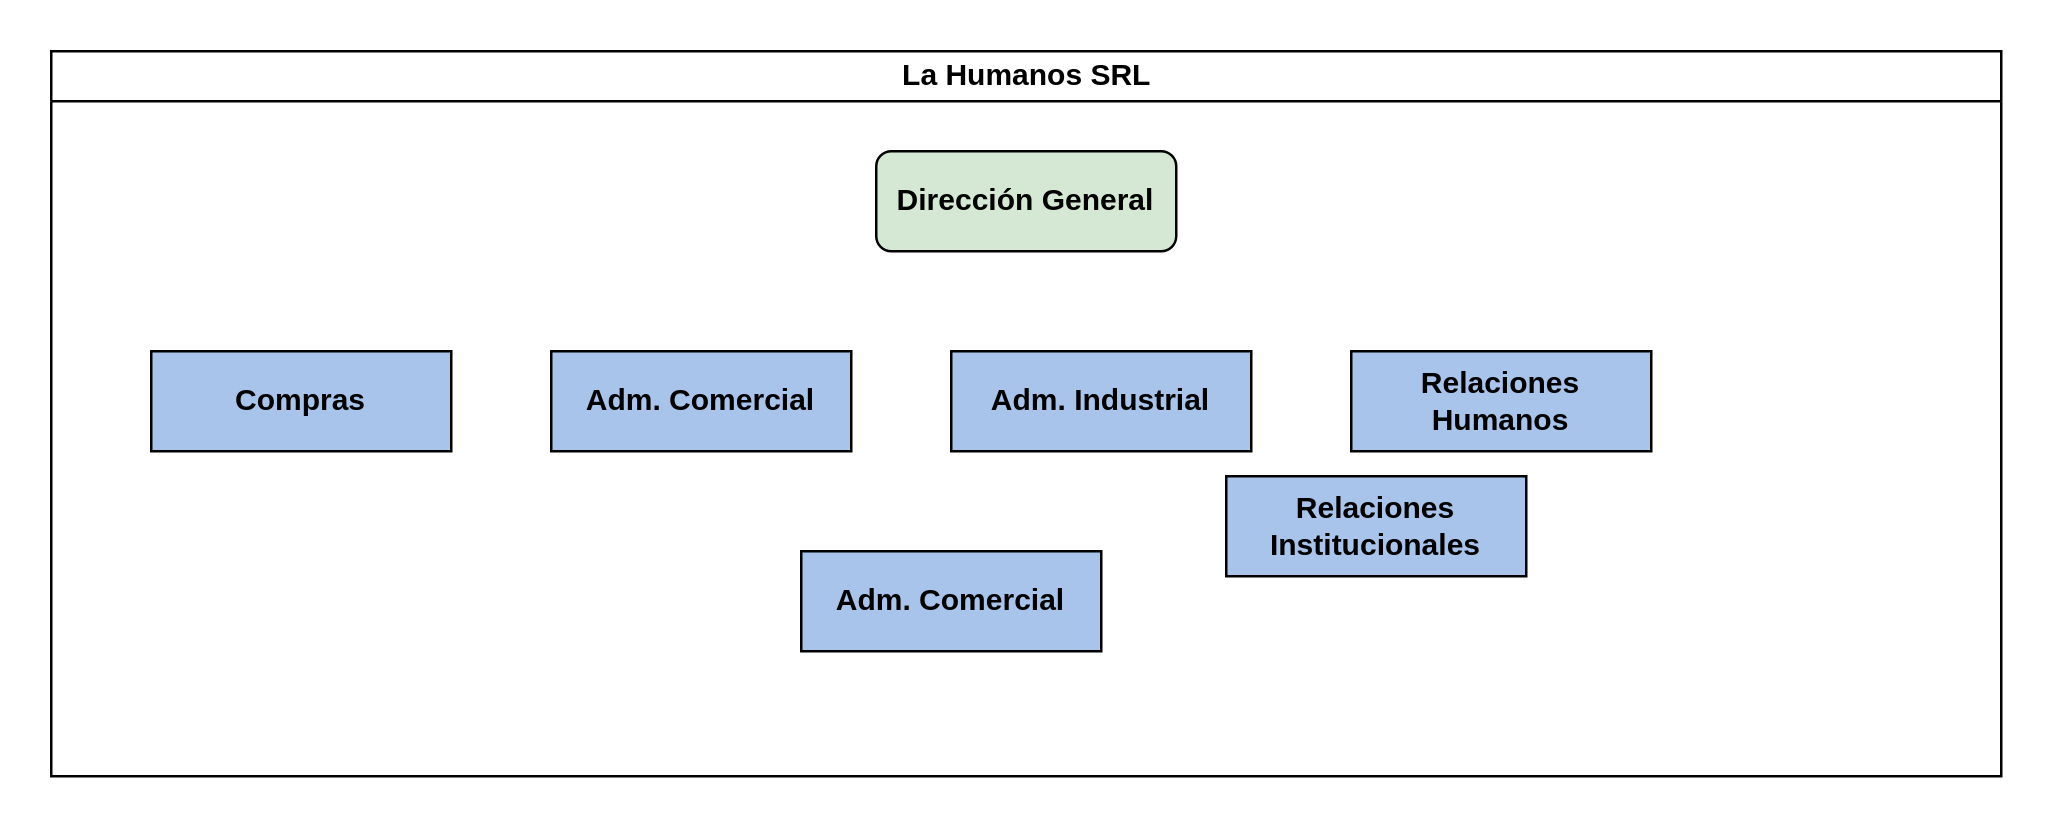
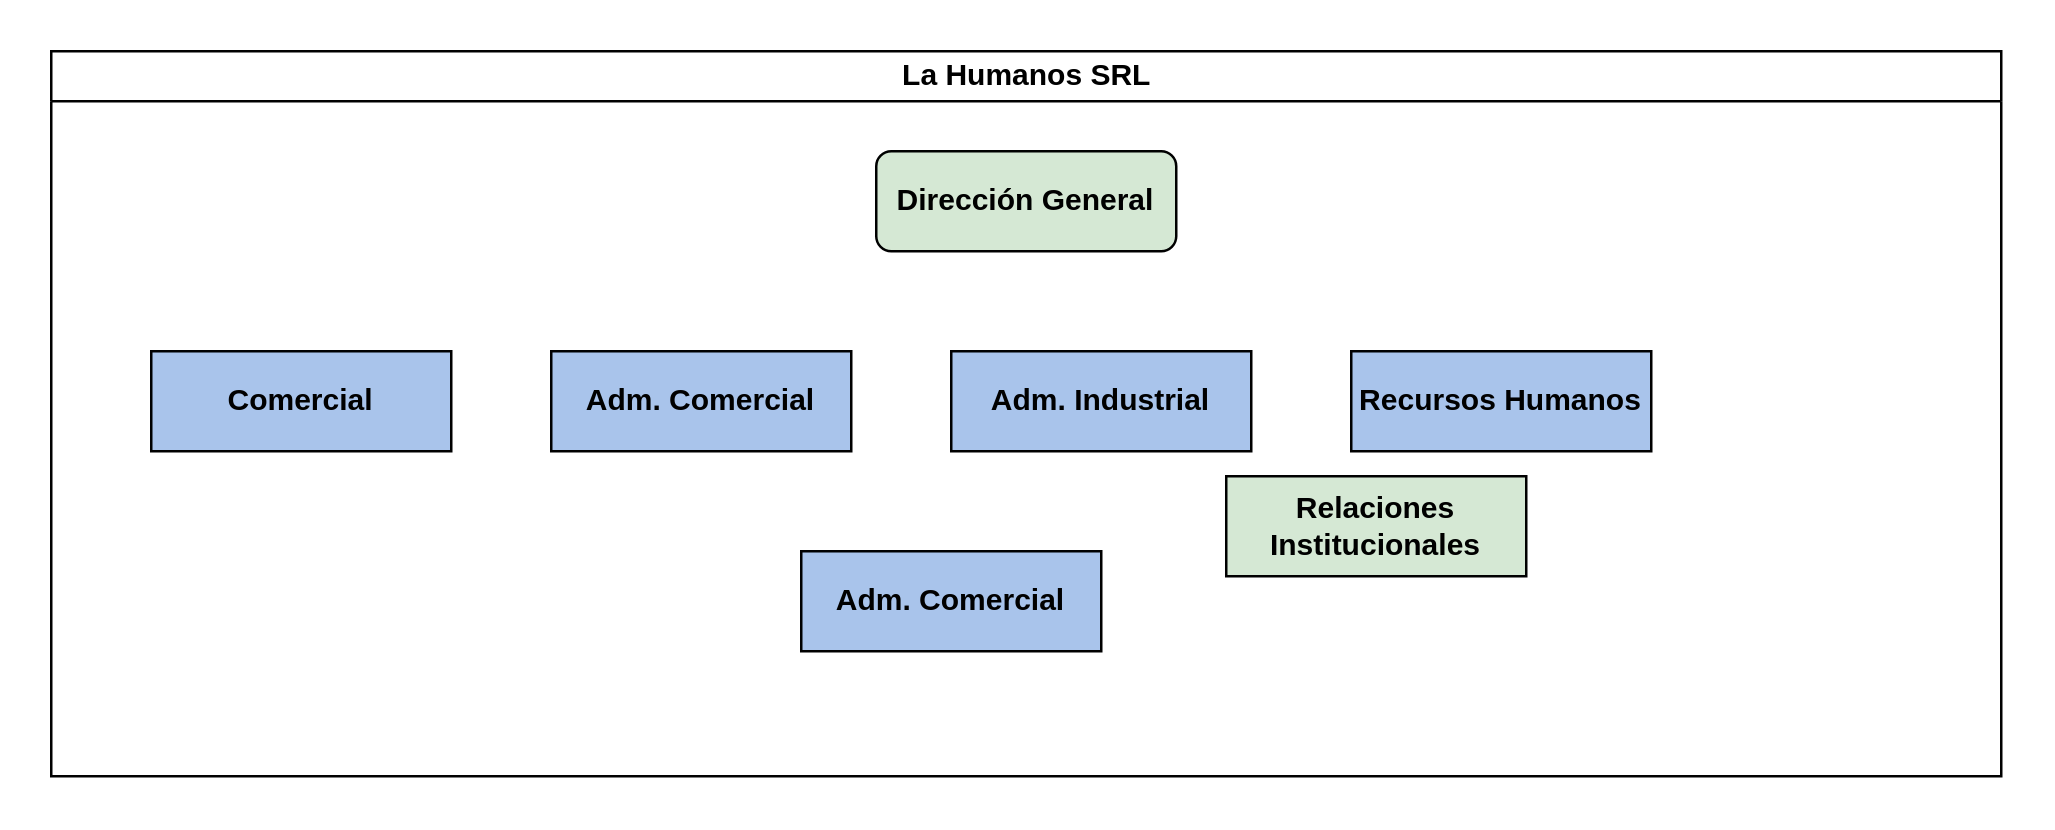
node "Compras": label "Compras" -> "Comercial"
node "Relaciones Humanos": label "Relaciones Humanos" -> "Recursos Humanos"
node "Relaciones Institucionales": fillcolor #a9c4eb -> #d5e8d4
